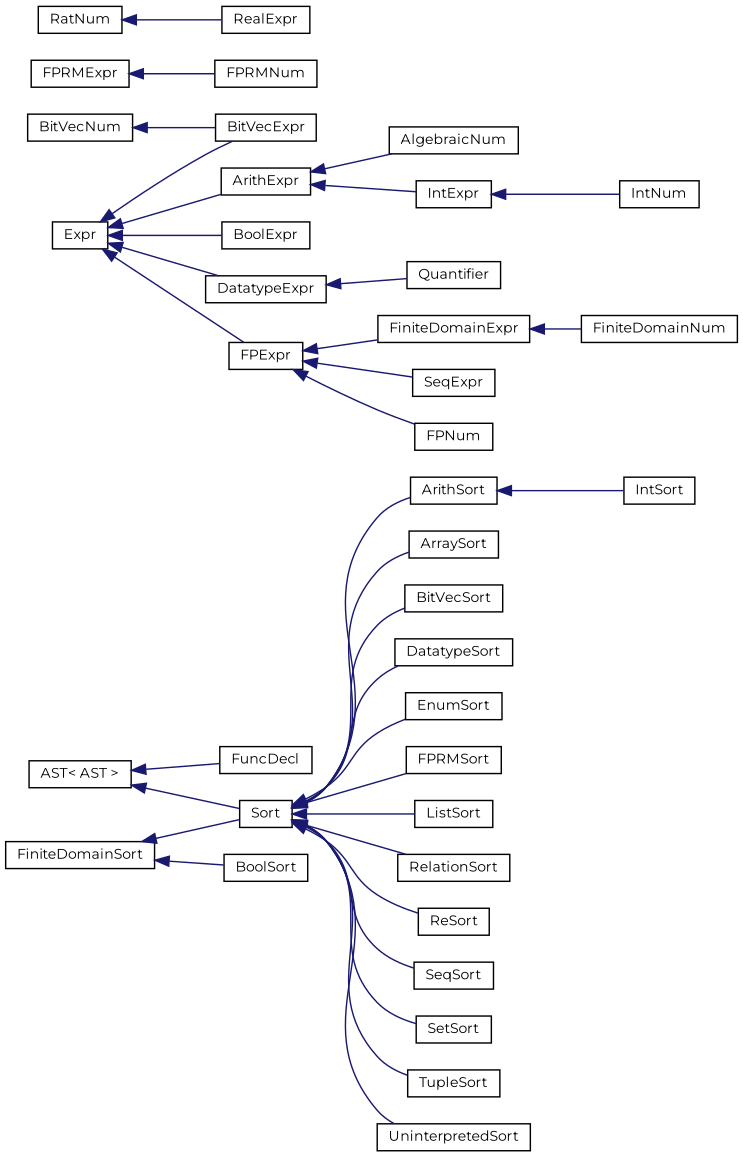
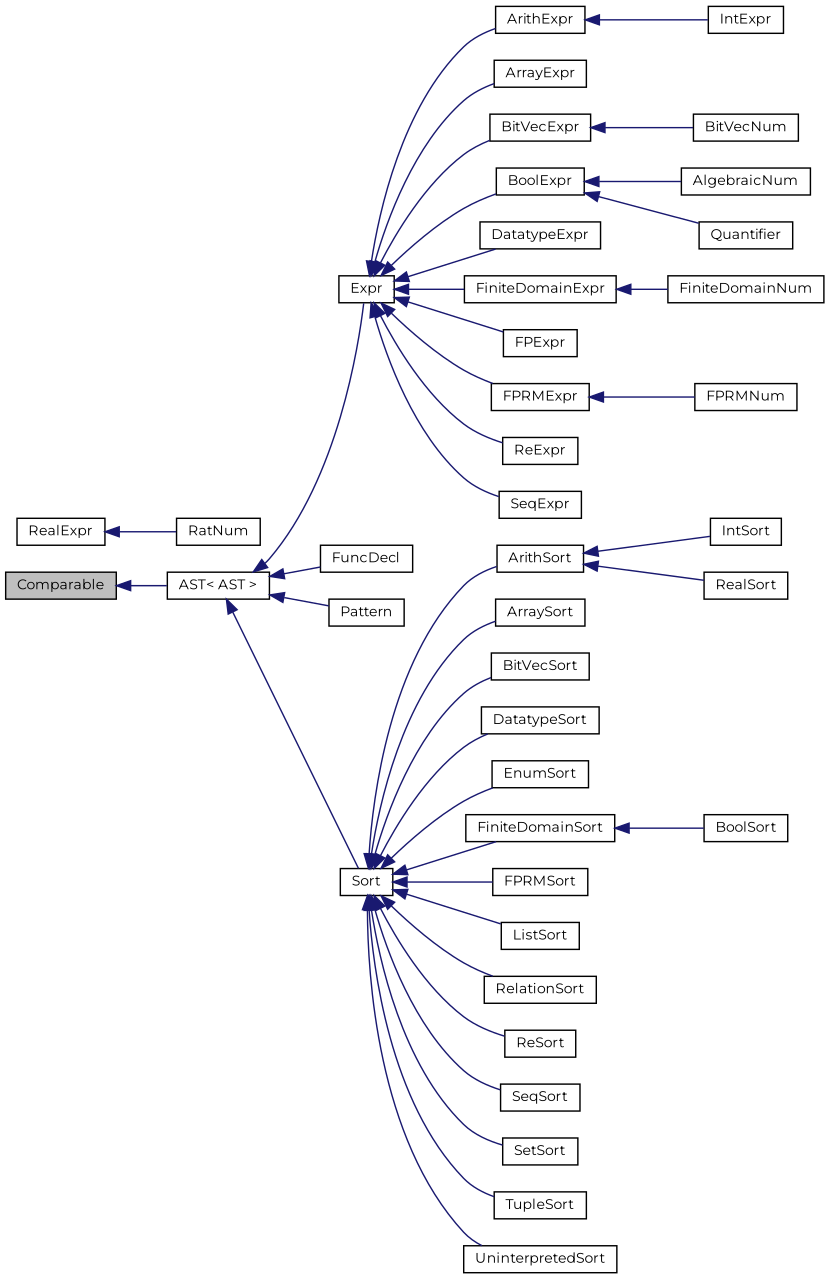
edge "RealExpr" -> "RatNum": reversed
node "ArrayExpr": added
edge "BitVecExpr" -> "BitVecNum": reversed
edge "AlgebraicNum" -> "ArithExpr": now "AlgebraicNum" -> "BoolExpr"
node "IntNum": removed
edge "Quantifier" -> "DatatypeExpr": now "Quantifier" -> "BoolExpr"
edge "FiniteDomainExpr" -> "FPExpr": now "FiniteDomainExpr" -> "Expr"
edge "FPRMExpr" -> "Expr": added
edge "SeqExpr" -> "FPExpr": now "SeqExpr" -> "Expr"
node "FPNum": removed
edge "Expr" -> "AST< AST >": added
node "ReExpr": added
node "Comparable": added
node "RealSort": added
node "Pattern": added
edge "Sort" -> "FiniteDomainSort": reversed
